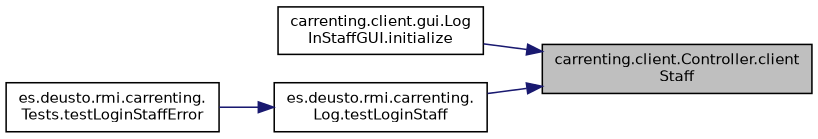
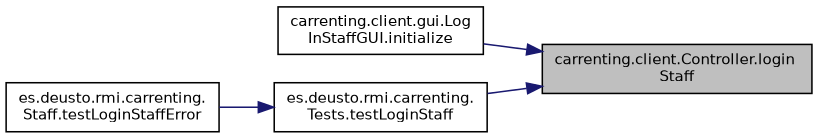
node "carrenting.client.Controller.client Staff": label "carrenting.client.Controller.client Staff" -> "carrenting.client.Controller.login Staff"
node "es.deusto.rmi.carrenting. Tests.testLoginStaffError": label "es.deusto.rmi.carrenting. Tests.testLoginStaffError" -> "es.deusto.rmi.carrenting. Staff.testLoginStaffError"
node "es.deusto.rmi.carrenting. Log.testLoginStaff": label "es.deusto.rmi.carrenting. Log.testLoginStaff" -> "es.deusto.rmi.carrenting. Tests.testLoginStaff"
